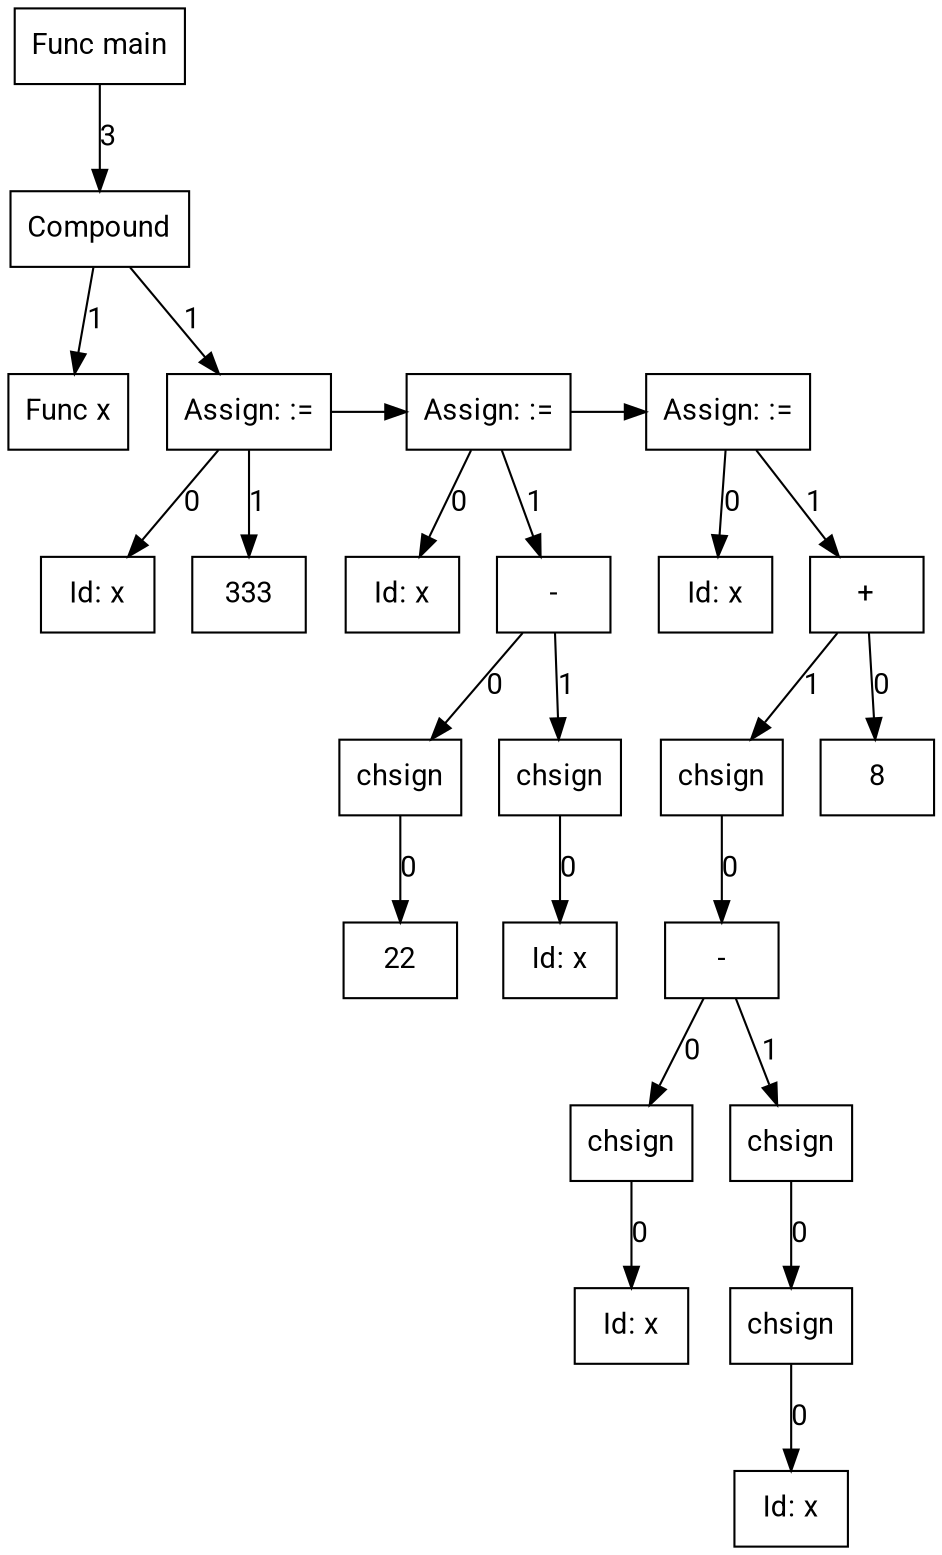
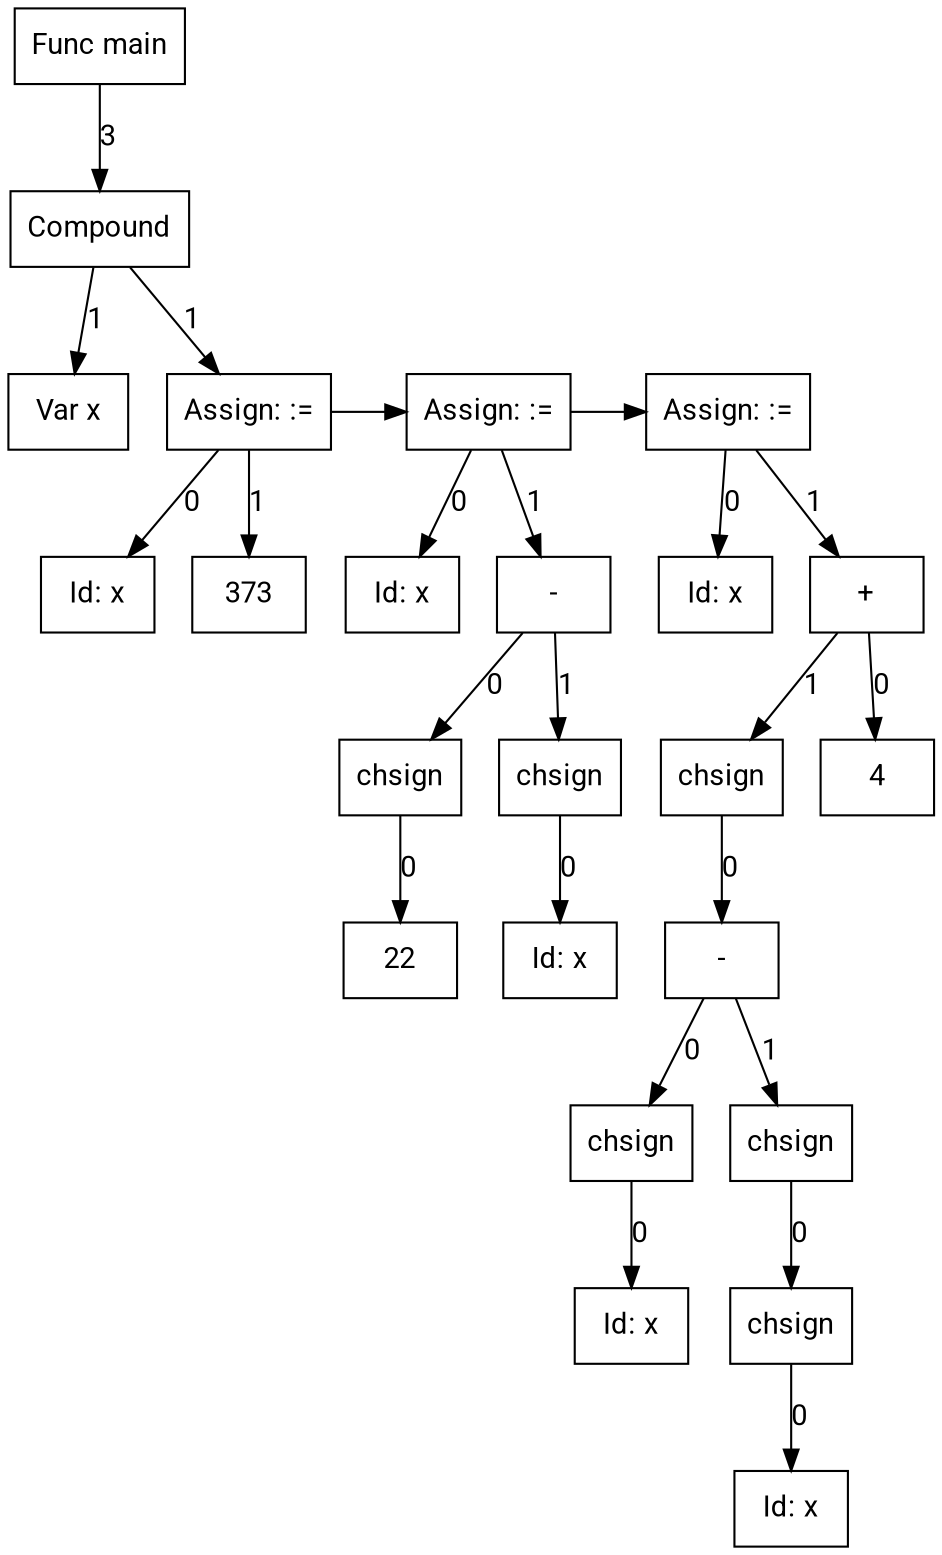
node "Func x": label "Func x" -> "Var x"
node "333": label "333" -> "373"
node "8": label "8" -> "4"
